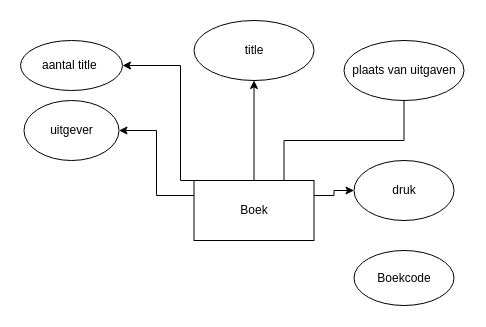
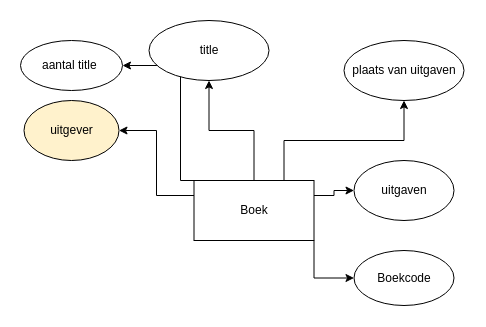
node "title": moved (254, 51) -> (209, 51)
edge "plaats van uitgaven" -- "Boek": arrowhead none -> classic
node "uitgever": fillcolor #ffffff -> #fff2cc
node "druk": label "druk" -> "uitgaven"
edge "Boek" -> "Boekcode": added
